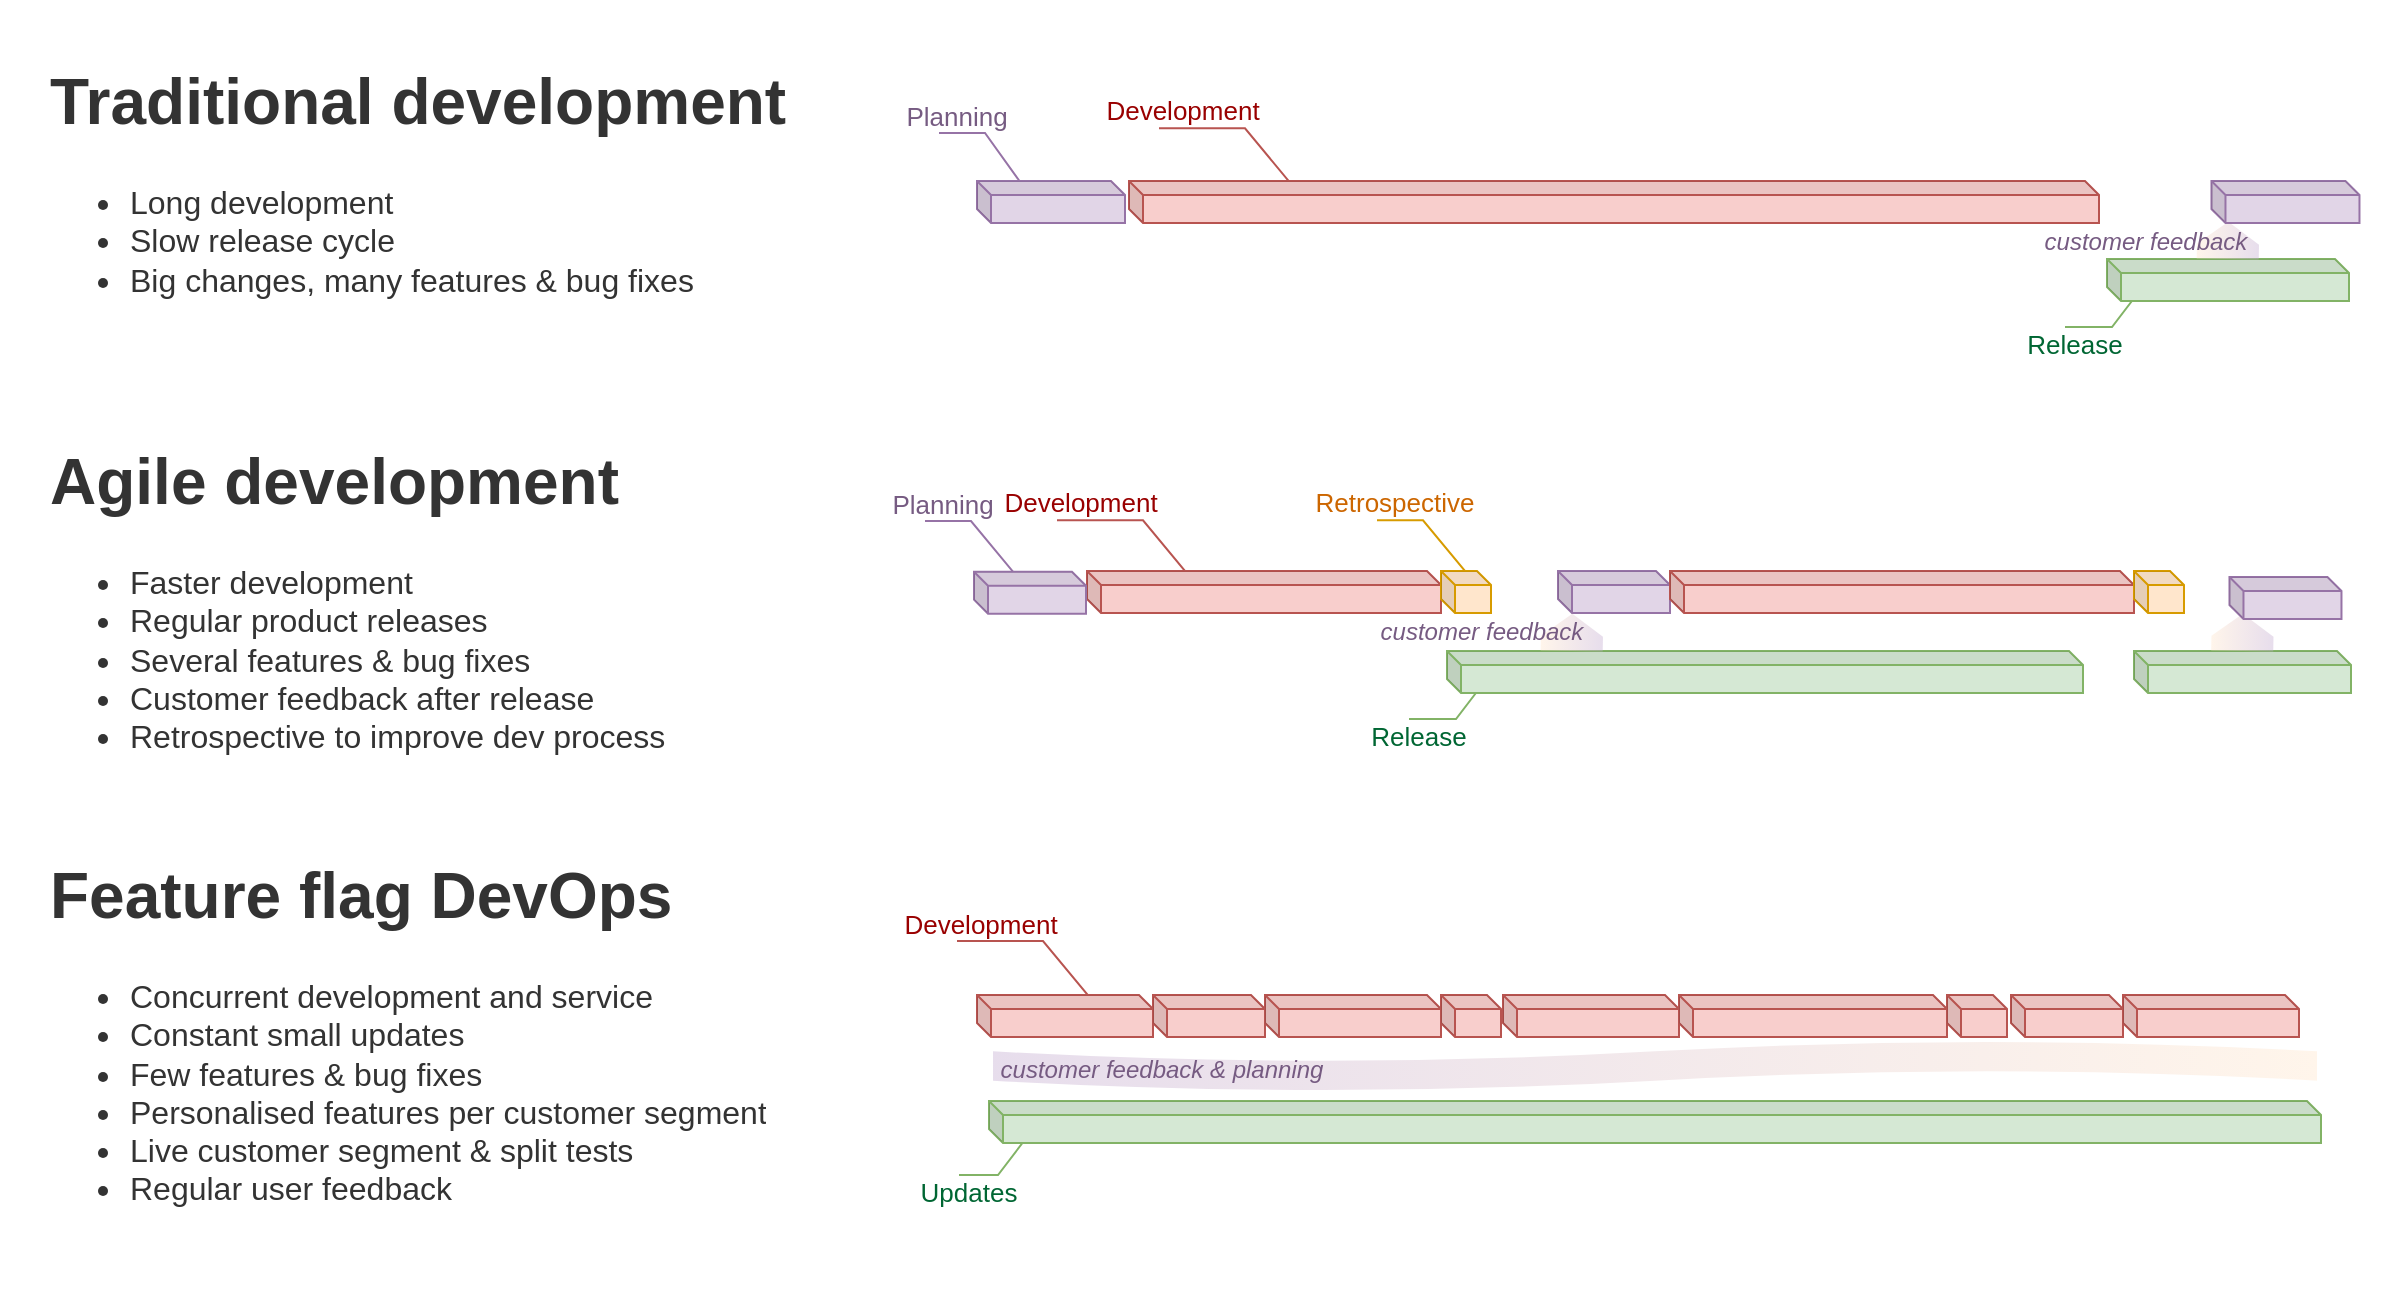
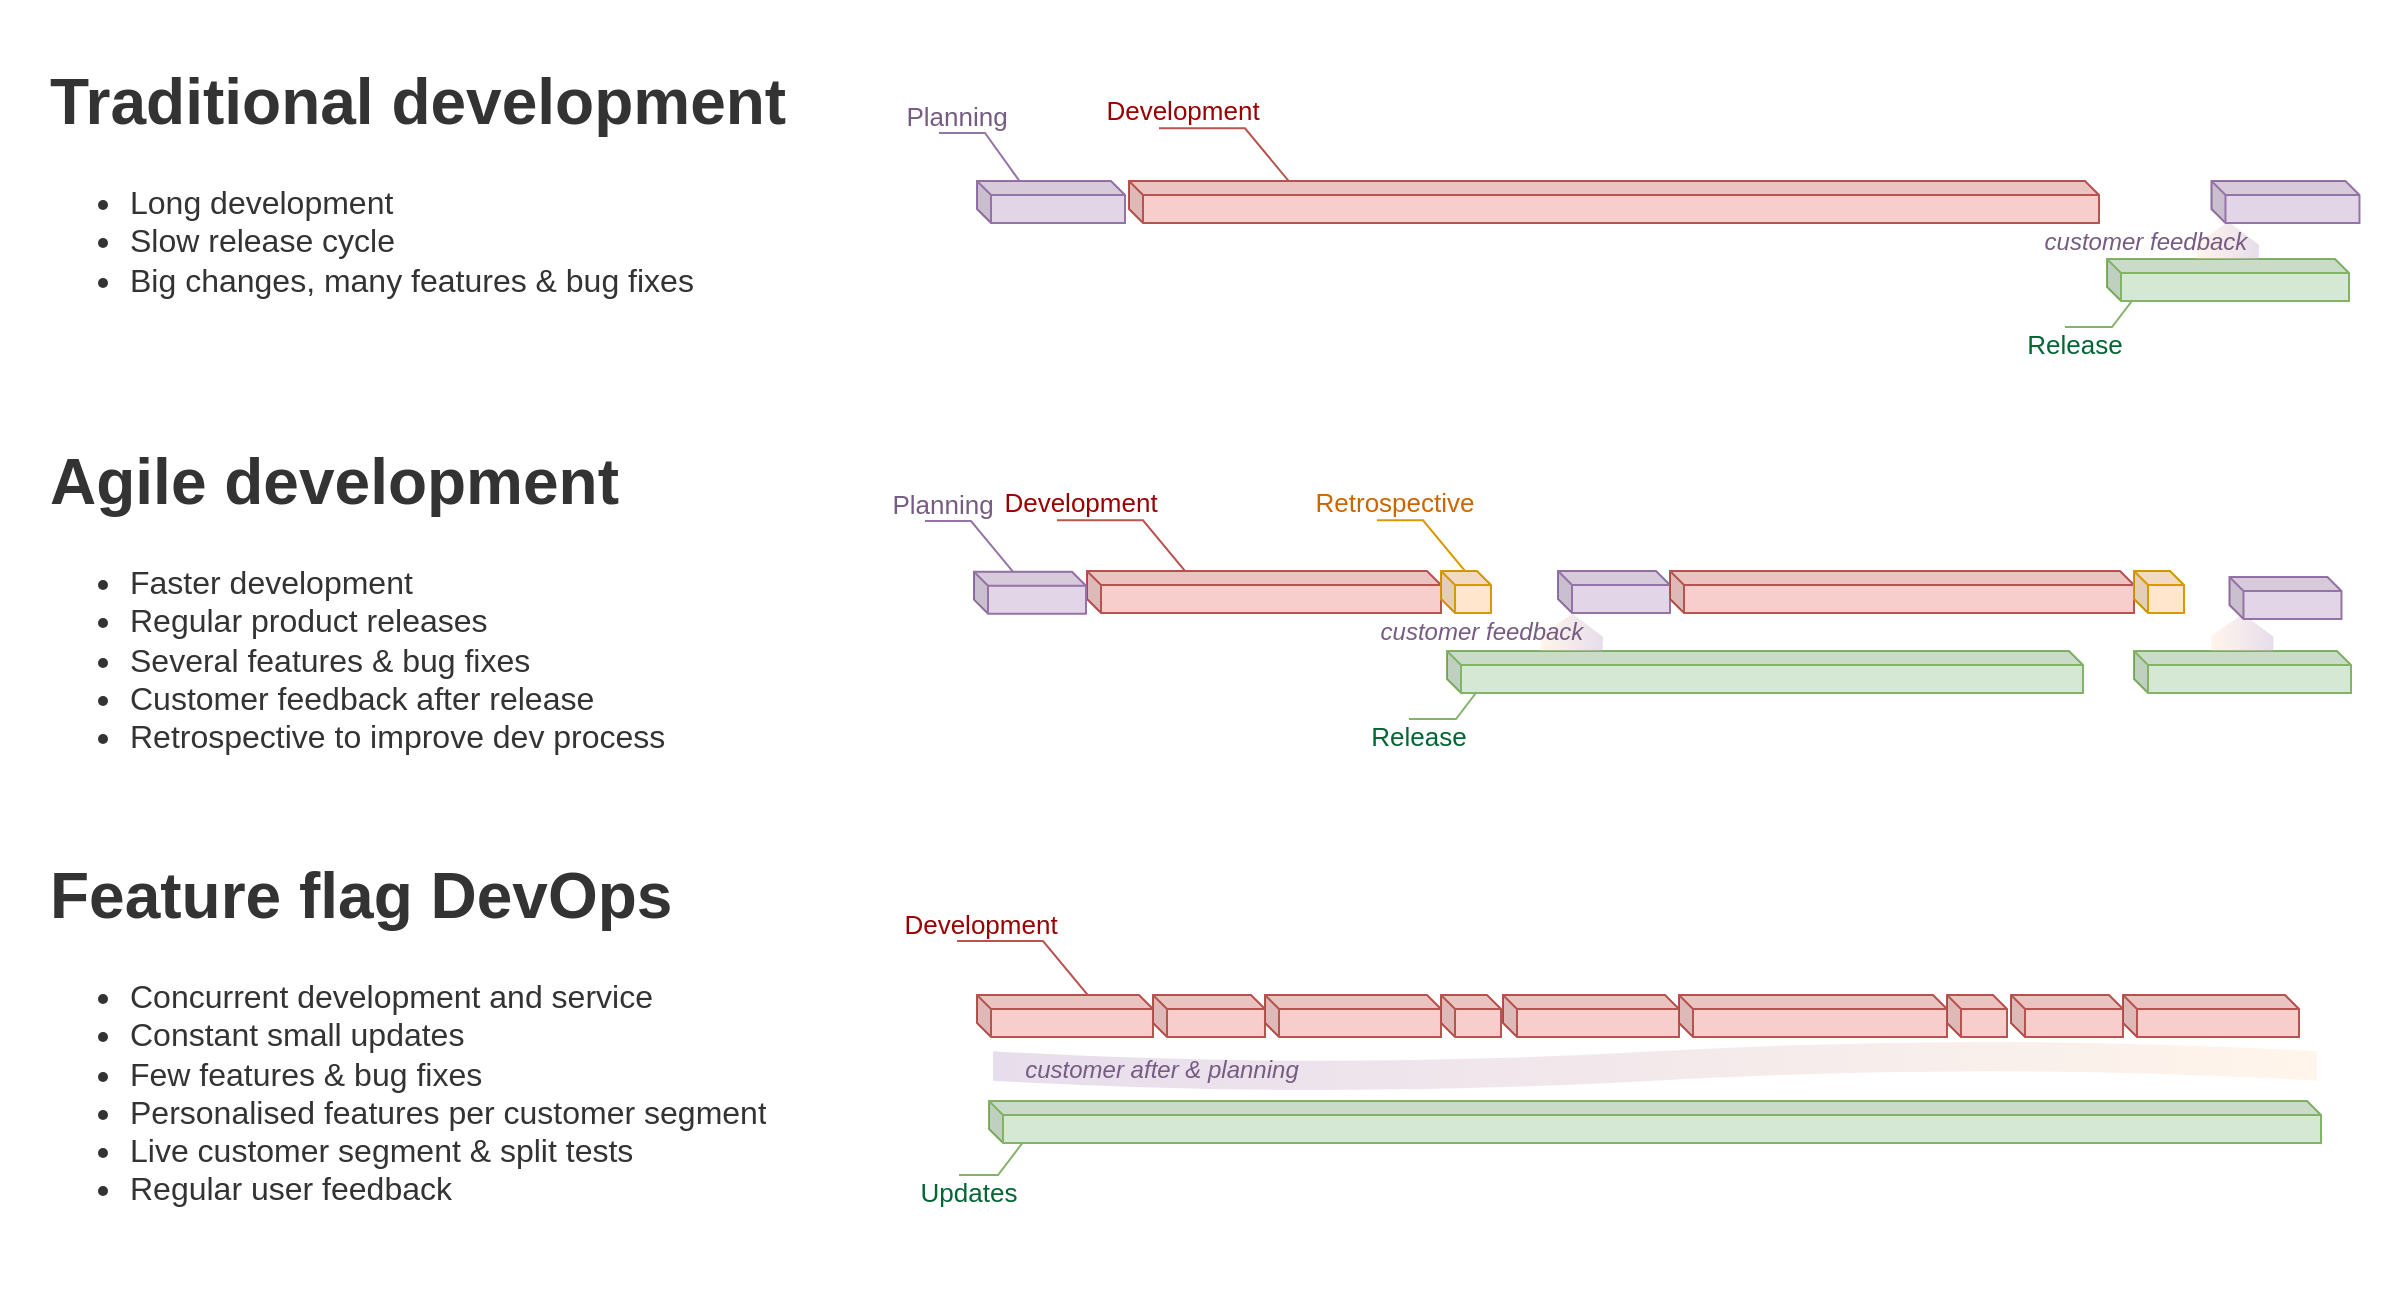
node "customer feedback & planning": label "customer feedback & planning" -> "customer after & planning"
